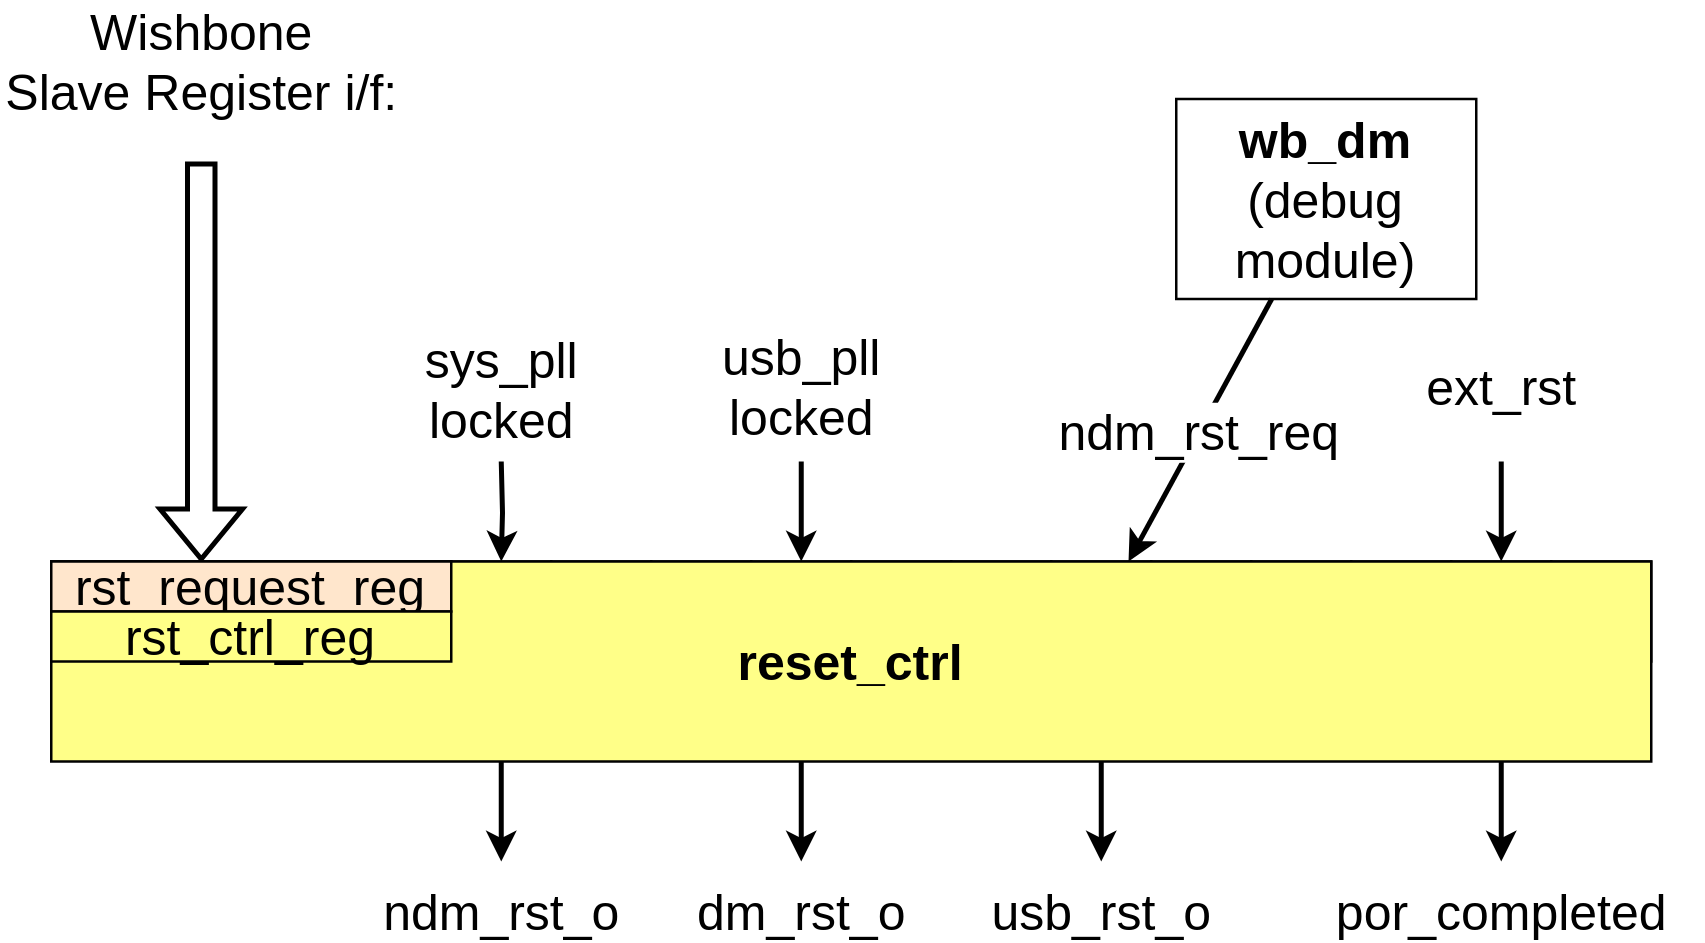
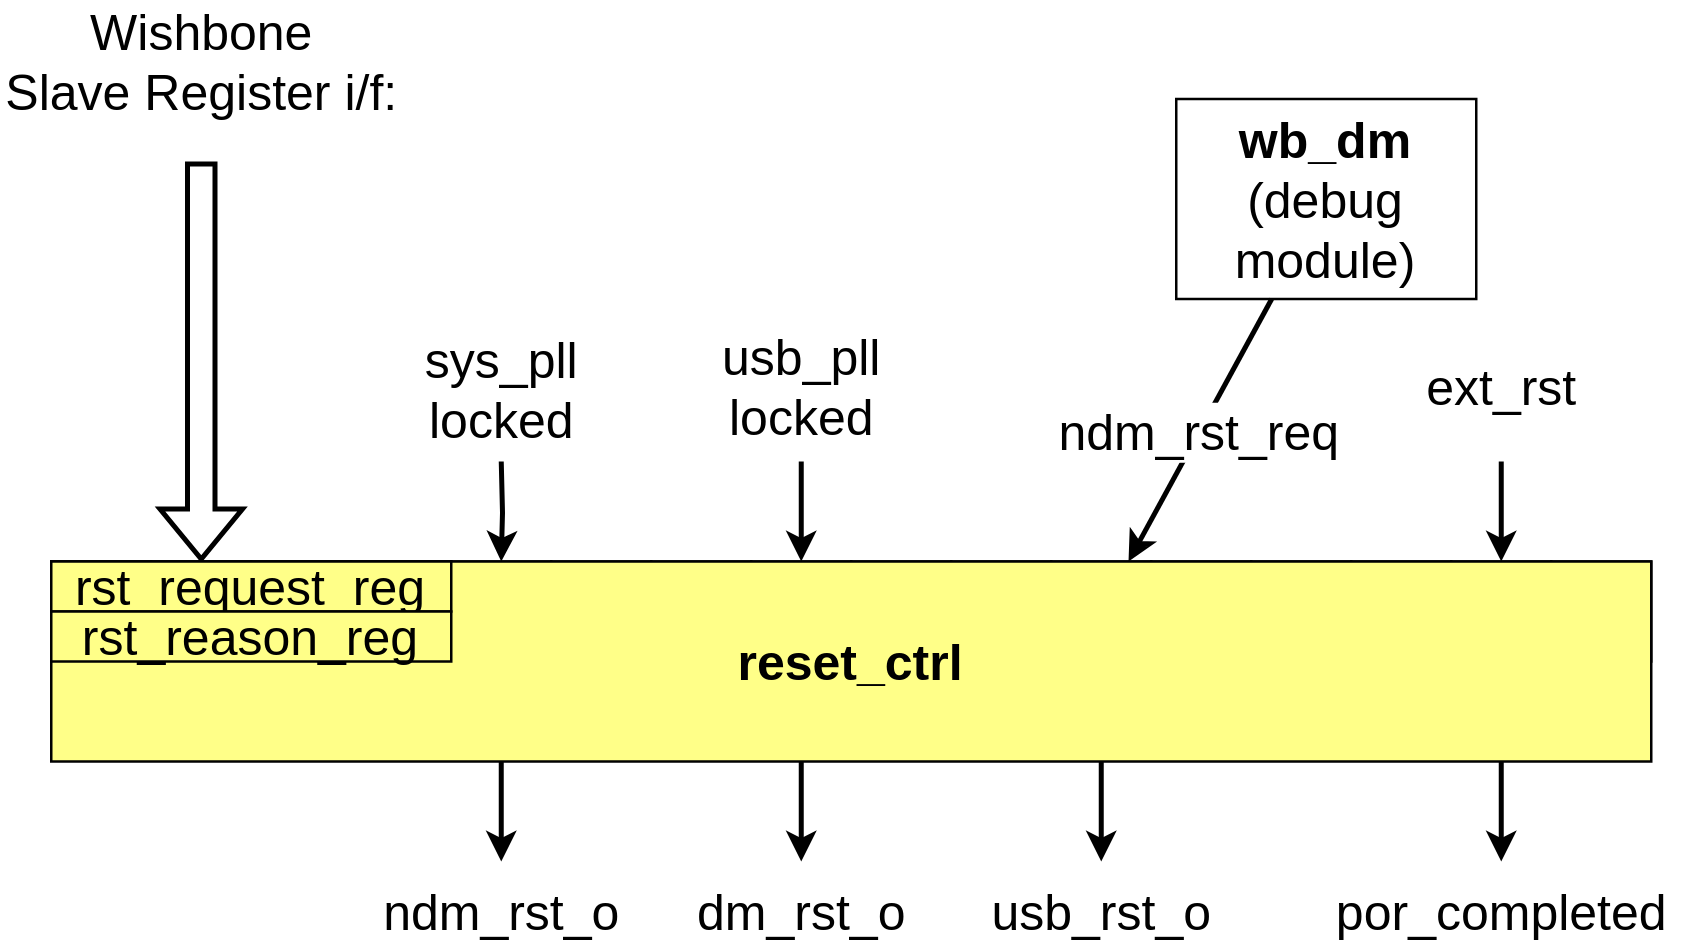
node "rst_request_reg": fillcolor #ffe6cc -> #ffff88
node "rst_ctrl_reg": label "rst_ctrl_reg" -> "rst_reason_reg"
